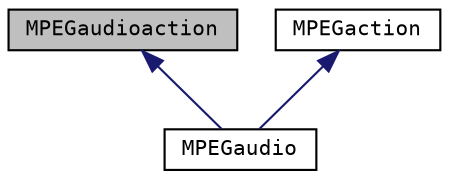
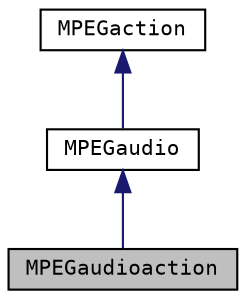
edge "MPEGaudio" -> "MPEGaudioaction": reversed
